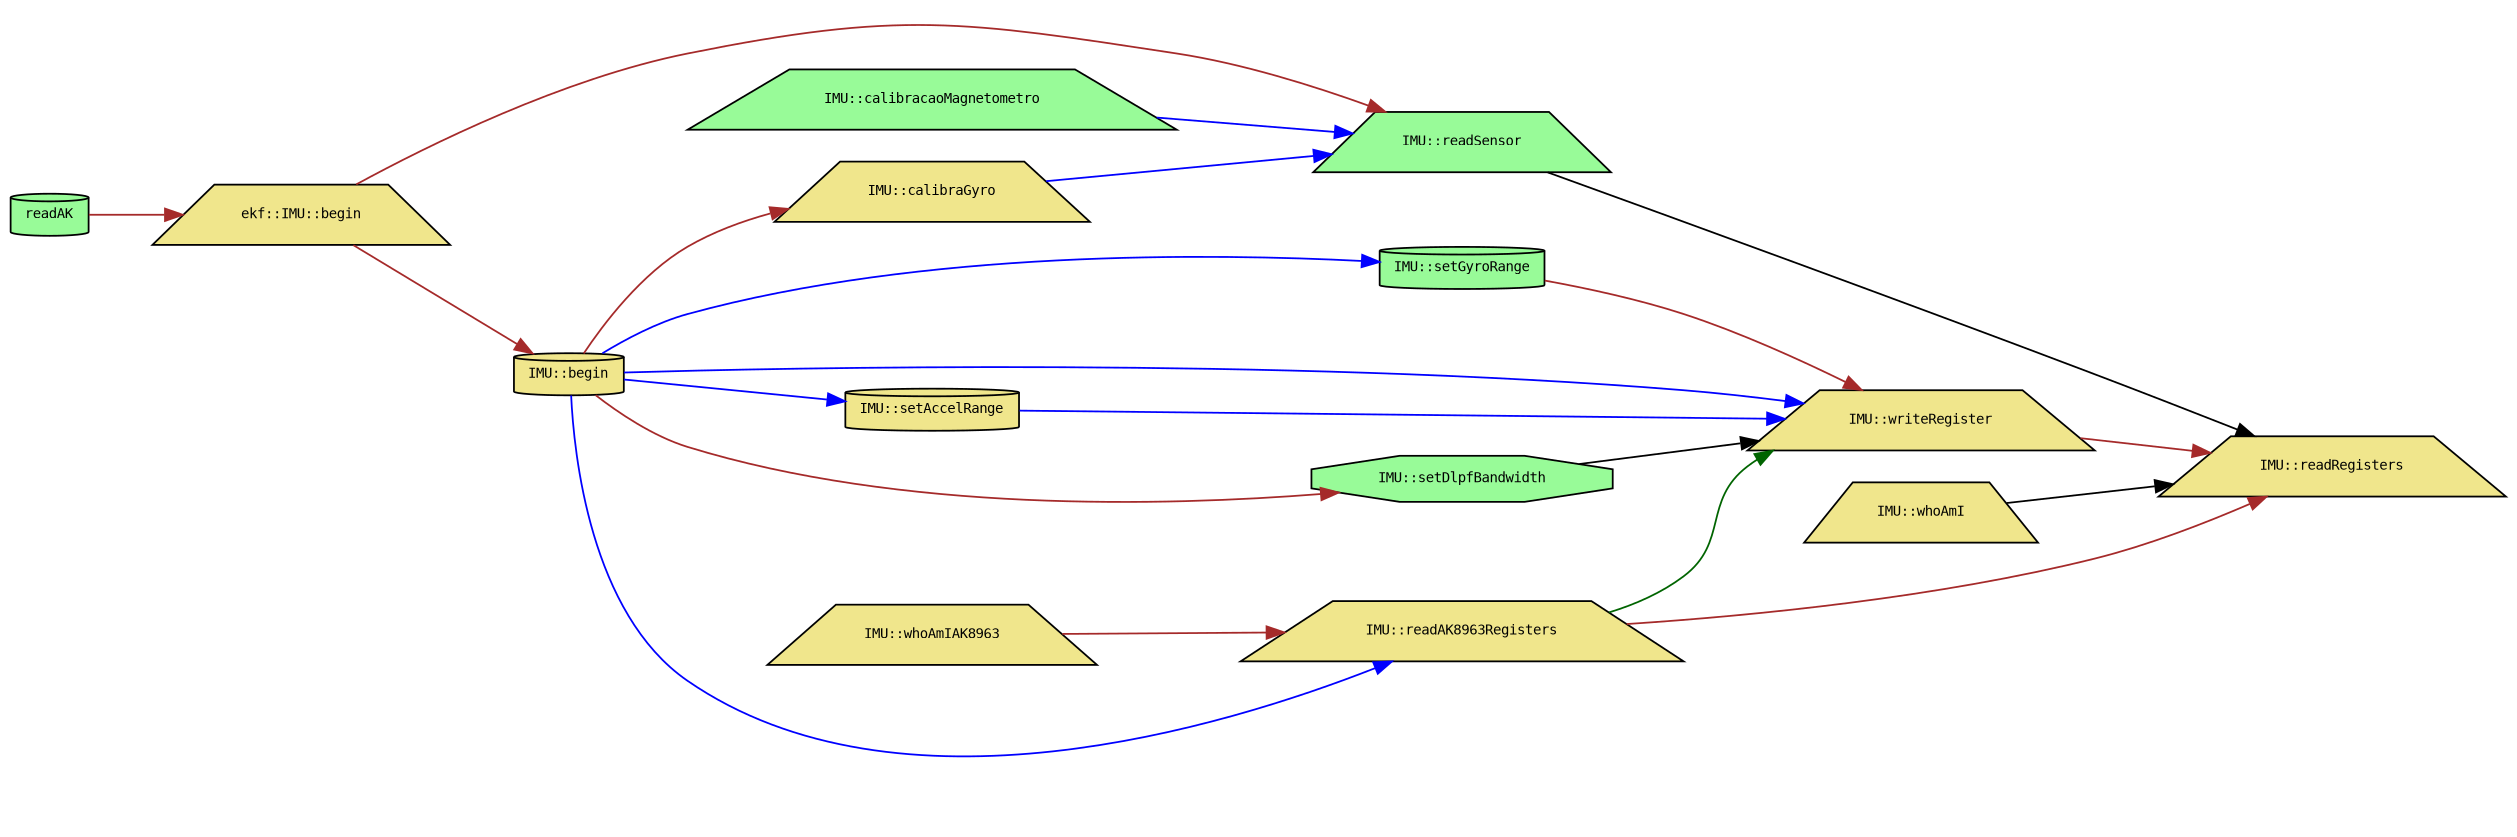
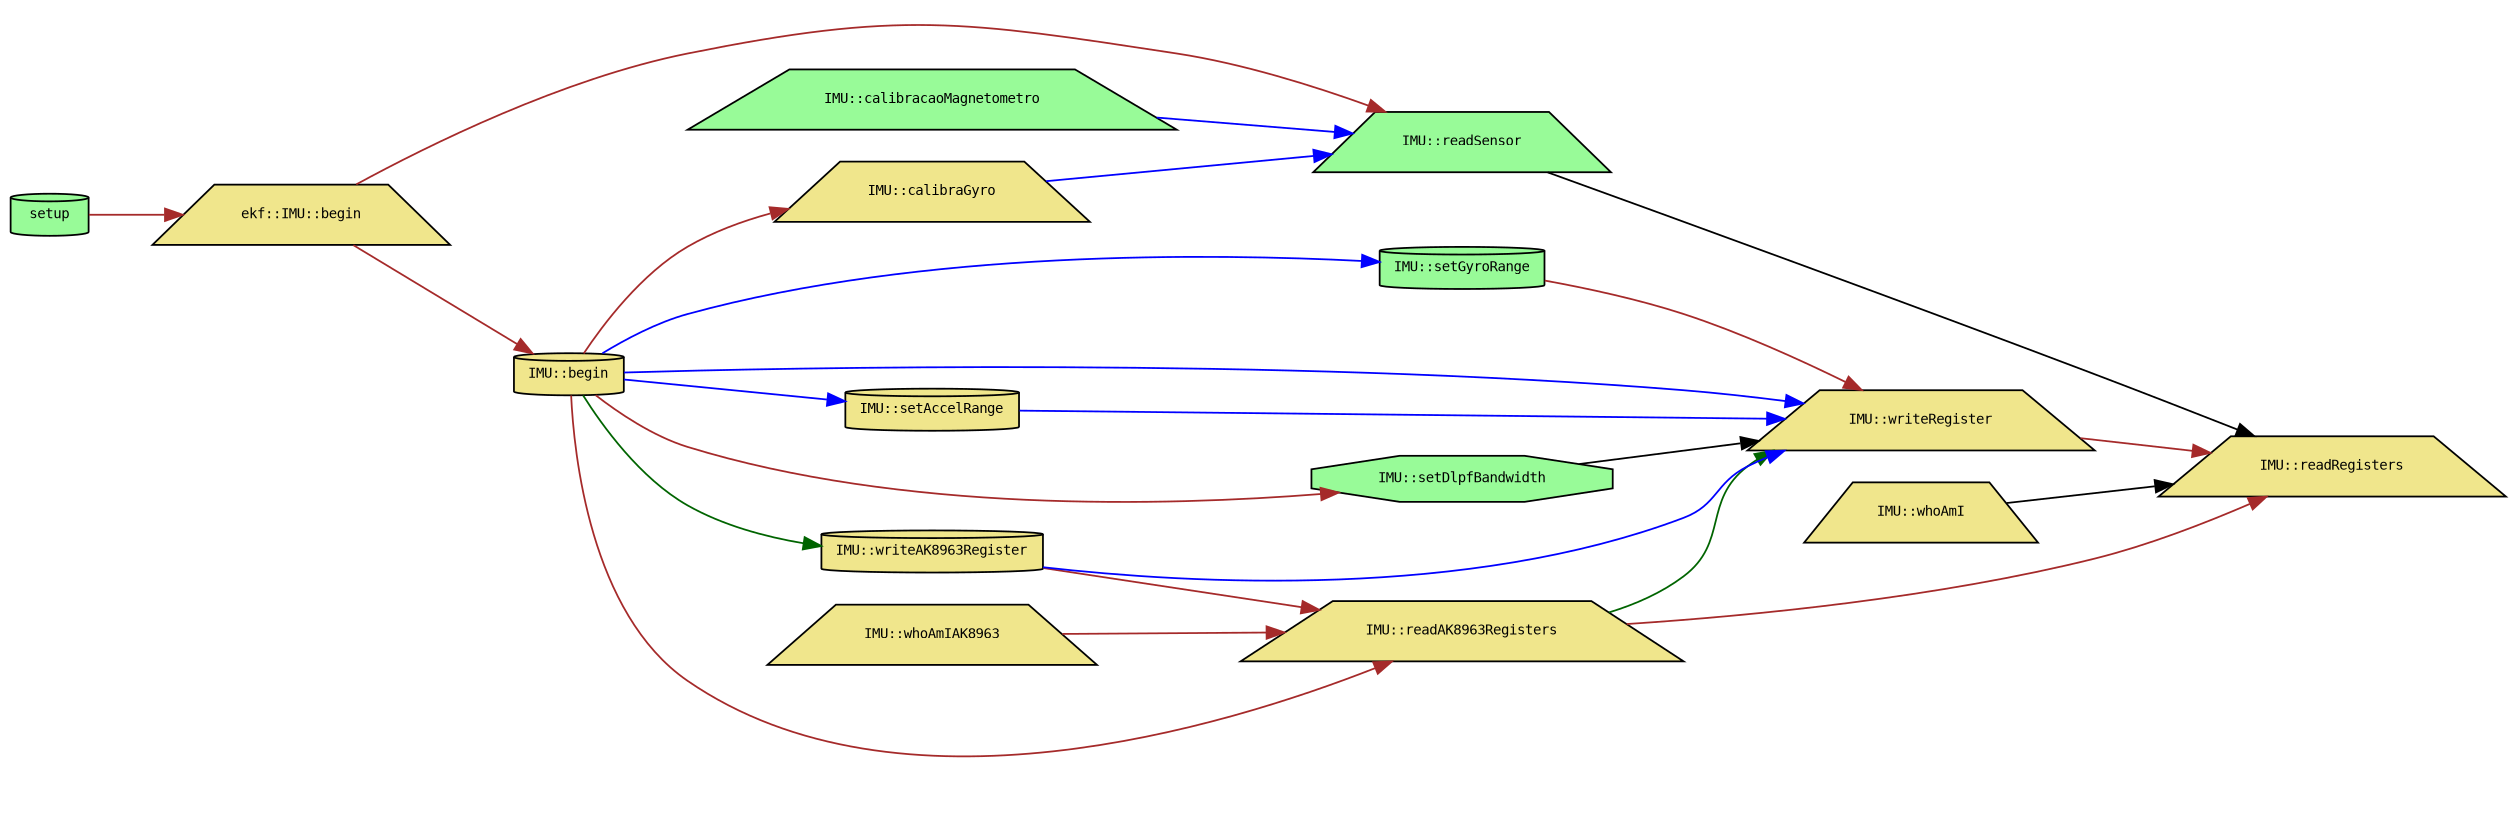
node "readAK": label "readAK" -> "setup"
node "IMU::writeAK8963Register": added
edge "IMU::begin" -> "IMU::readAK8963Registers": color blue -> brown
